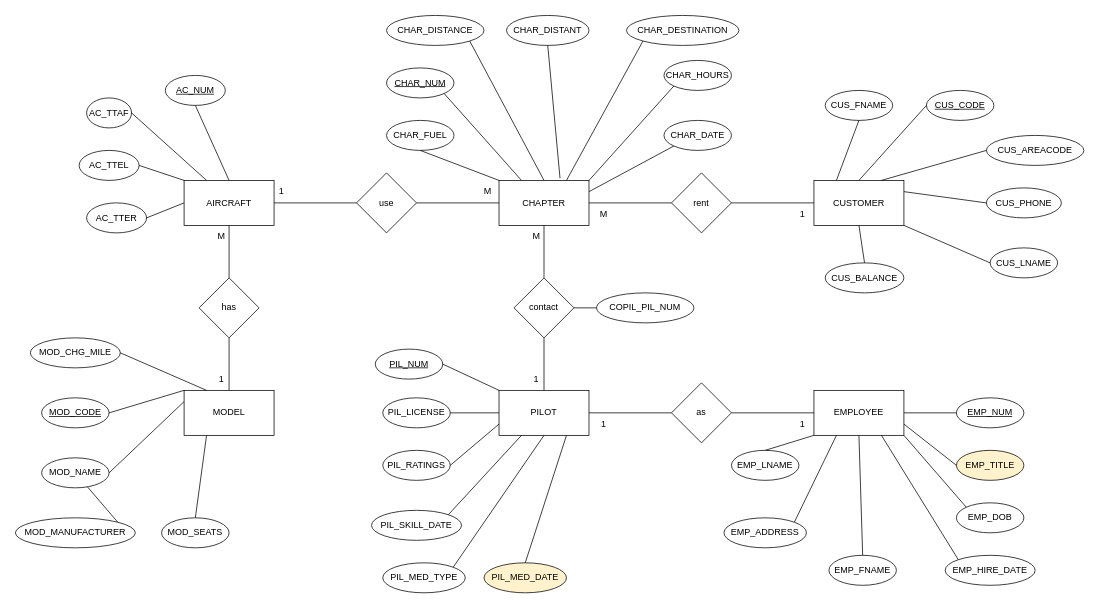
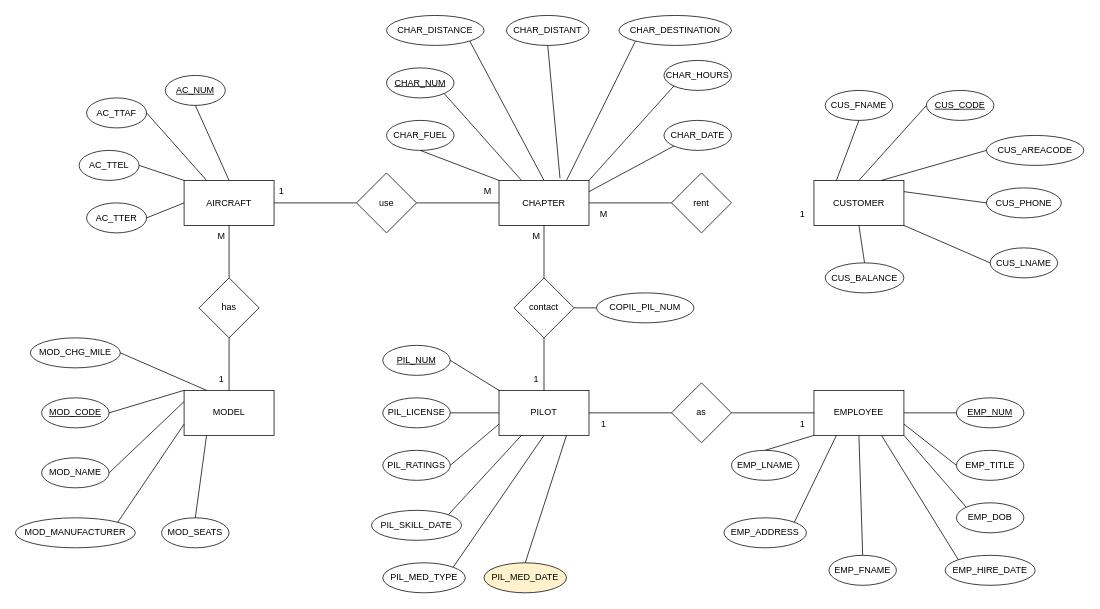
node "CHAR_DESTINATION": moved (683, 30) -> (675, 30)
node "AC_TTAF": size 45x30 -> 60x30
edge "rent" -- "CUSTOMER": removed
node "PIL_NUM": moved (409, 364) -> (417, 360)
node "EMP_TITLE": fillcolor #fff2cc -> #ffffff
edge "MOD_NAME" -- "MOD_MANUFACTURER": now "MODEL" -- "MOD_MANUFACTURER"
